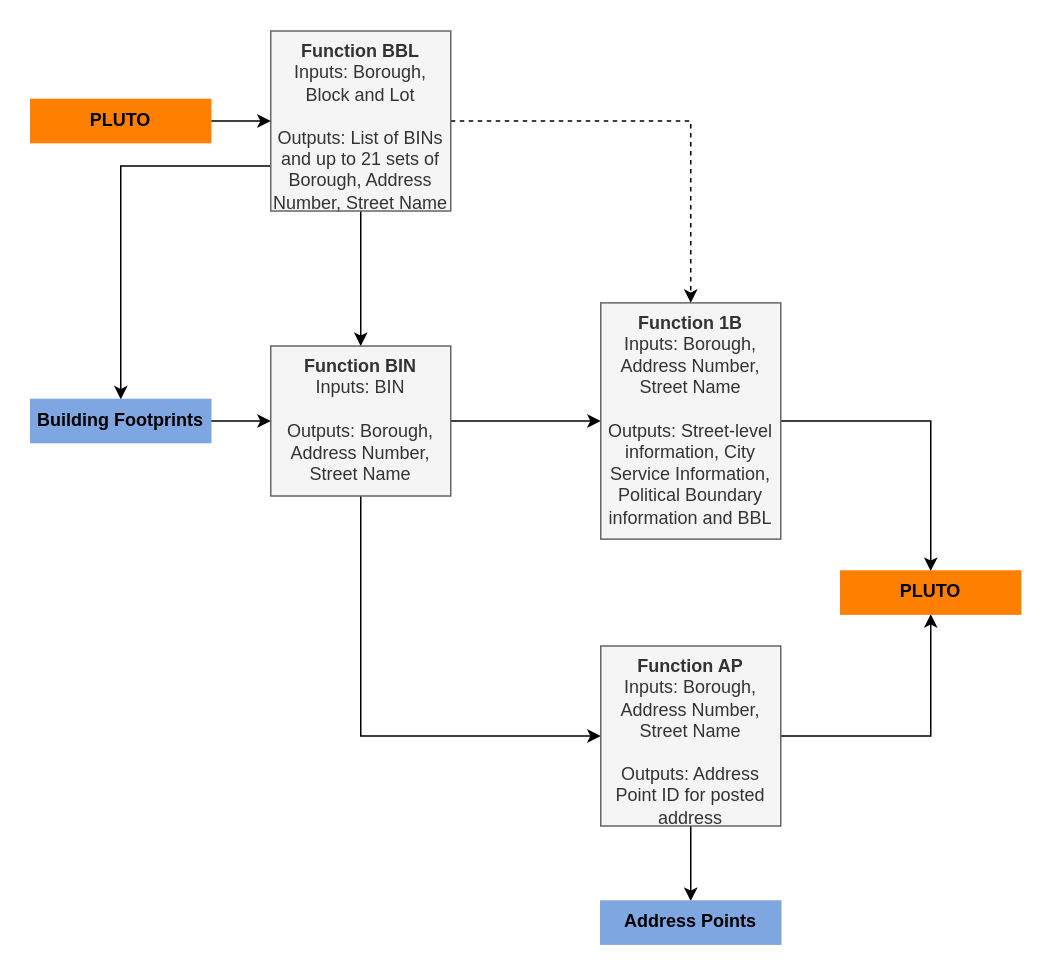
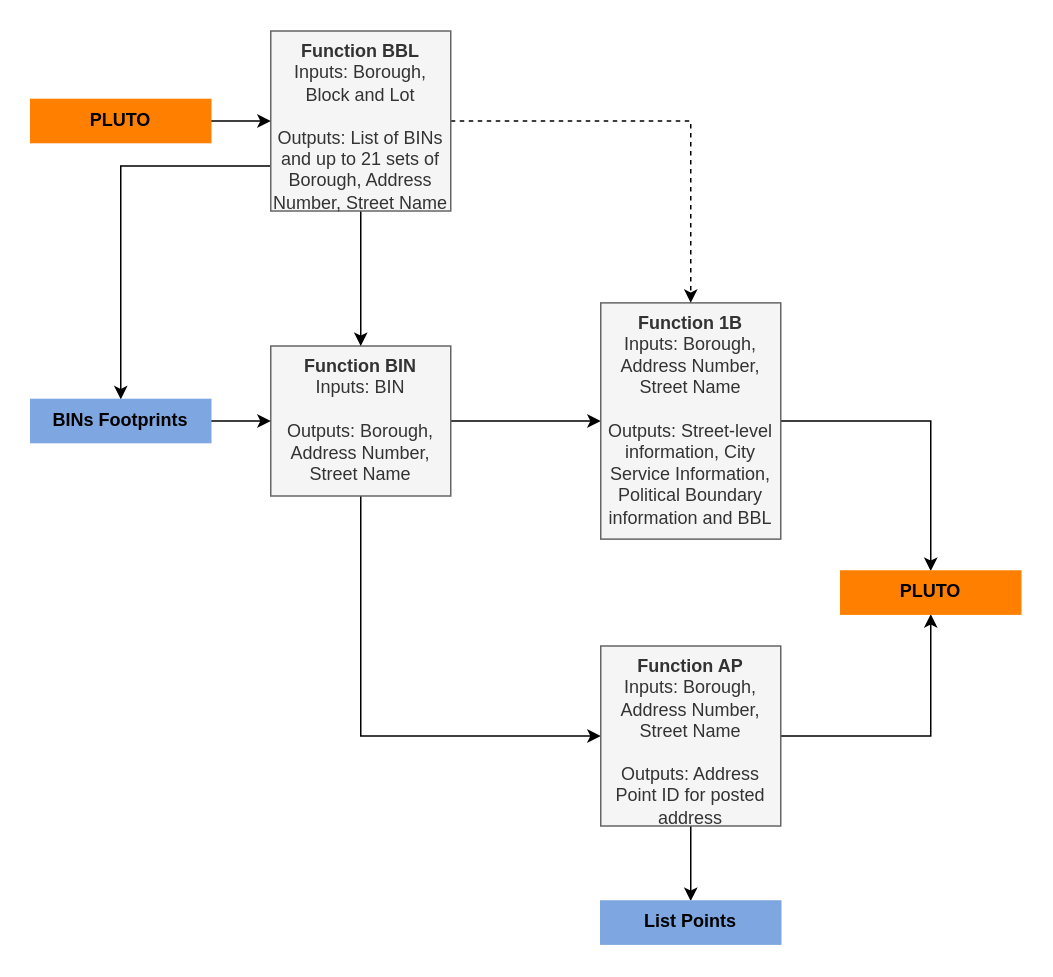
node "Building Footprints": label "Building Footprints" -> "BINs Footprints"
node "Address Points": label "Address Points" -> "List Points"
